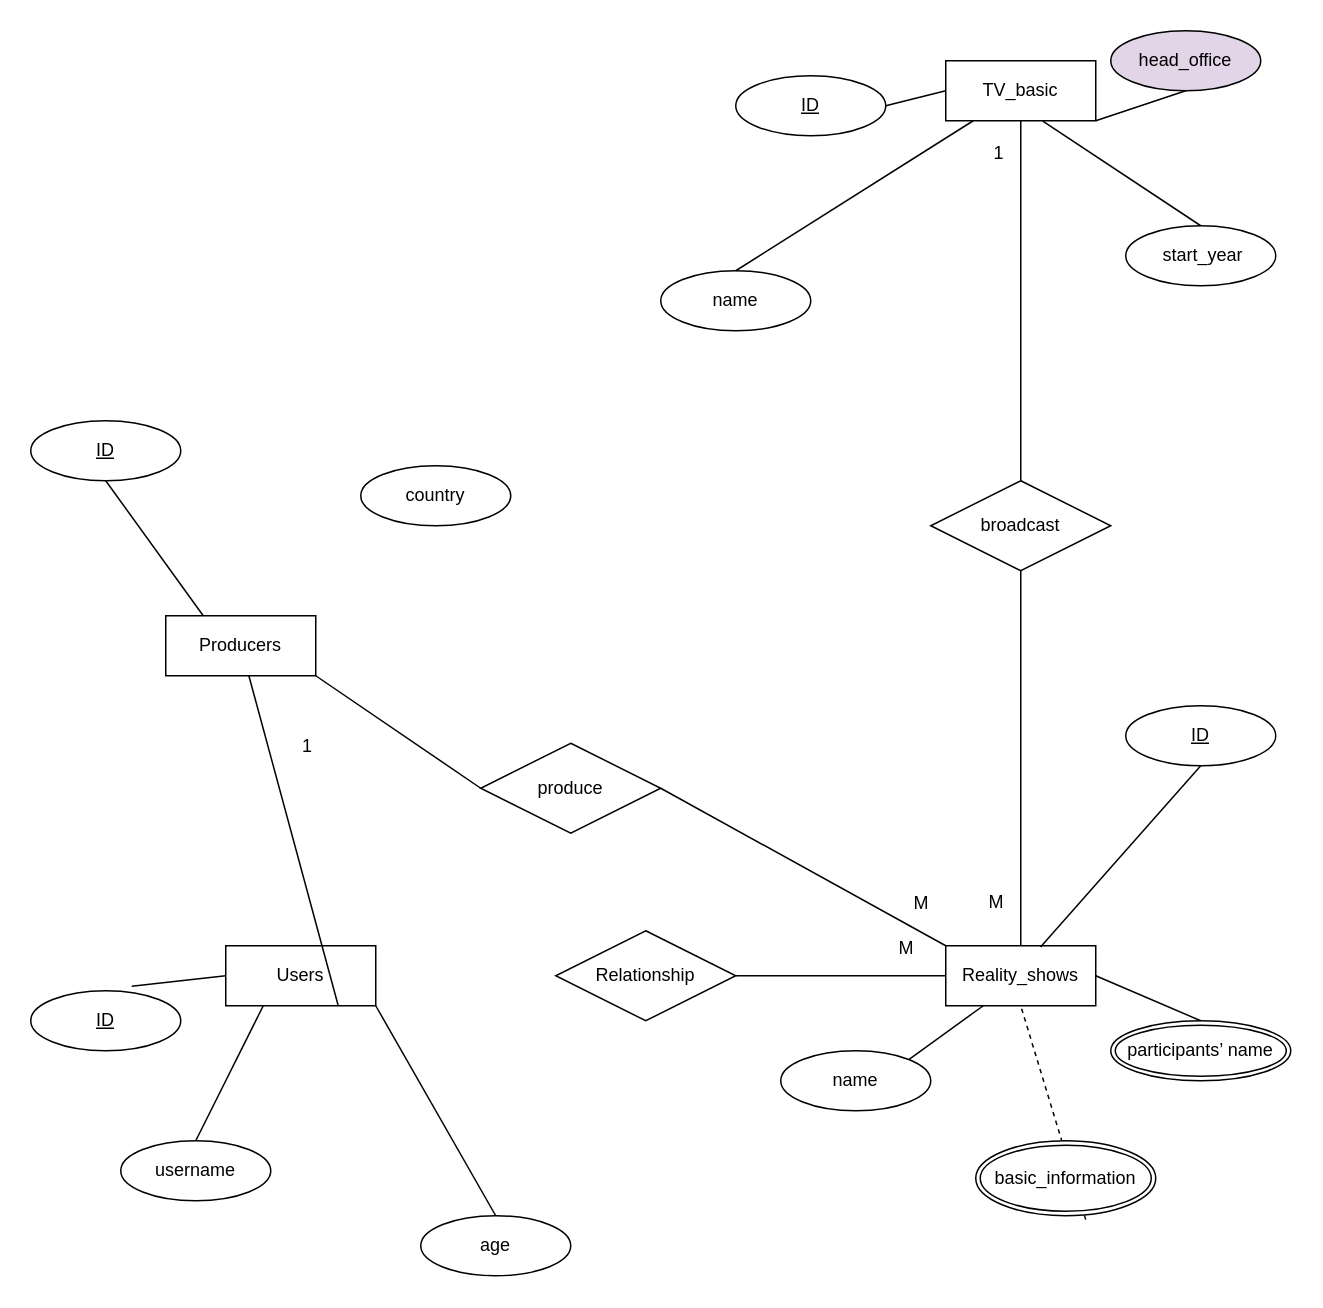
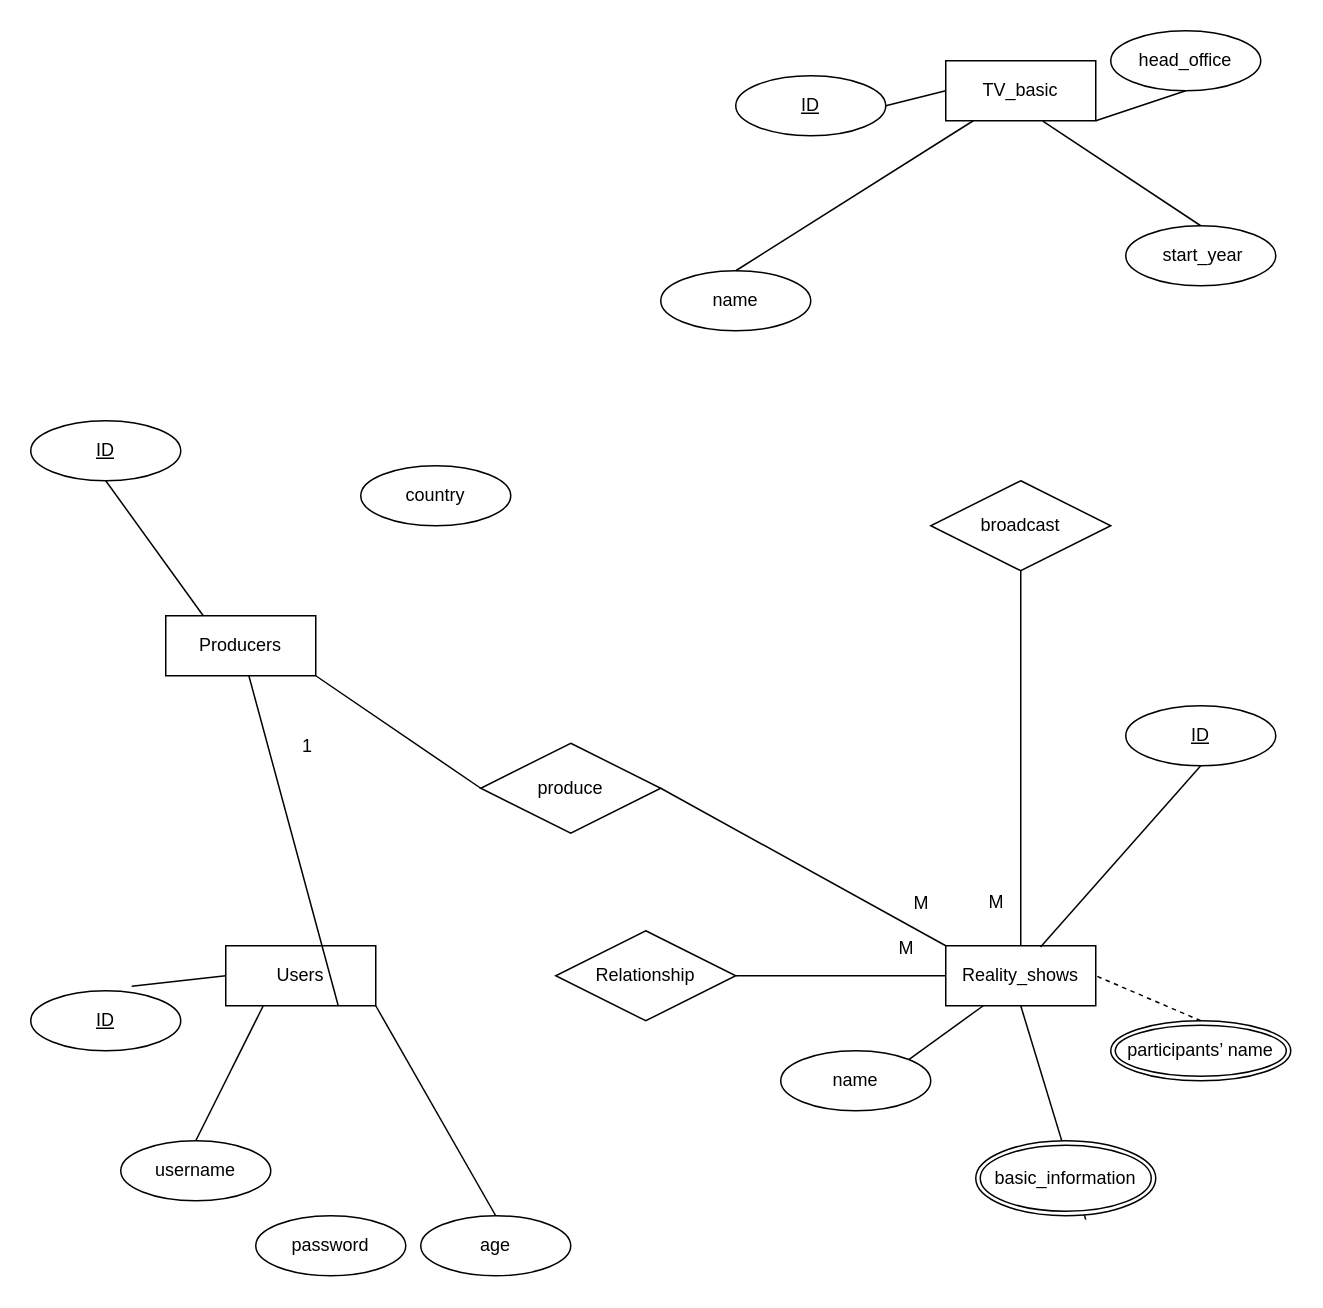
node "head_office": fillcolor #e1d5e7 -> #ffffff
edge "TV_basic" -- "broadcast": removed, label "1"
edge "Reality_shows" -- "participants’ name": style solid -> dashed
edge "Reality_shows" -- "basic_information": style dashed -> solid
node "password": added
